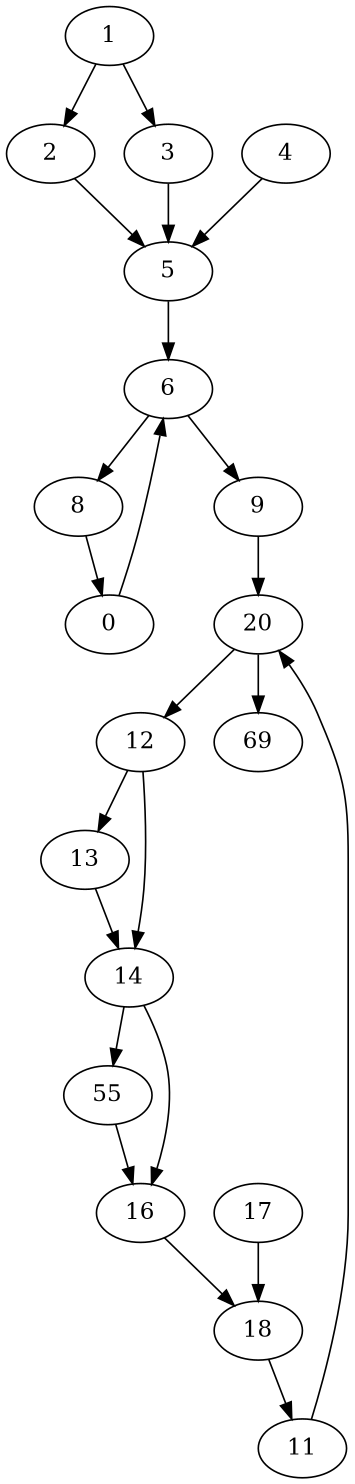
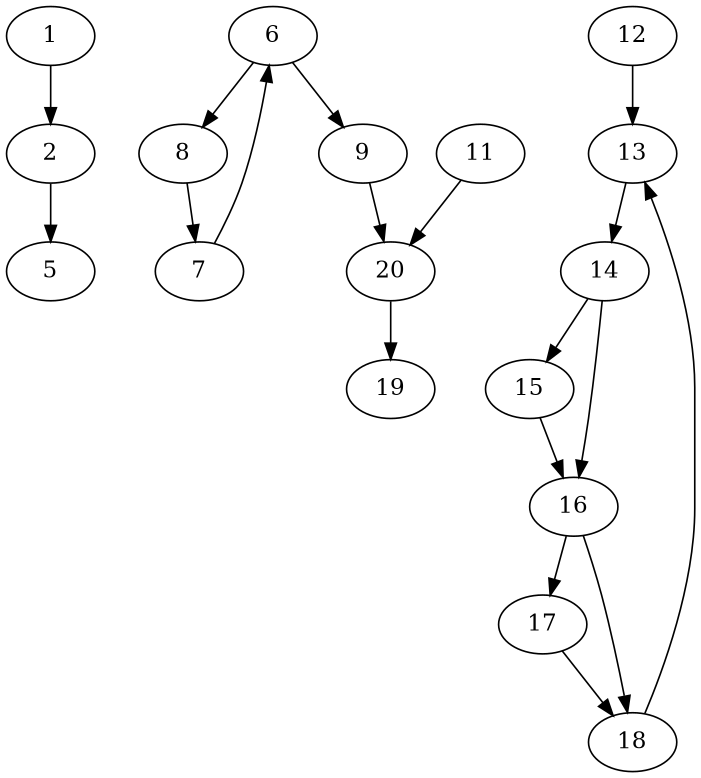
node "3": removed
node "4": removed
edge "5" -> "6": removed
edge "16" -> "17": added
node "0": label "0" -> "7"
edge "20" -> "12": removed
node "69": label "69" -> "19"
edge "12" -> "14": removed
node "55": label "55" -> "15"
edge "18" -> "11": now "18" -> "13"
